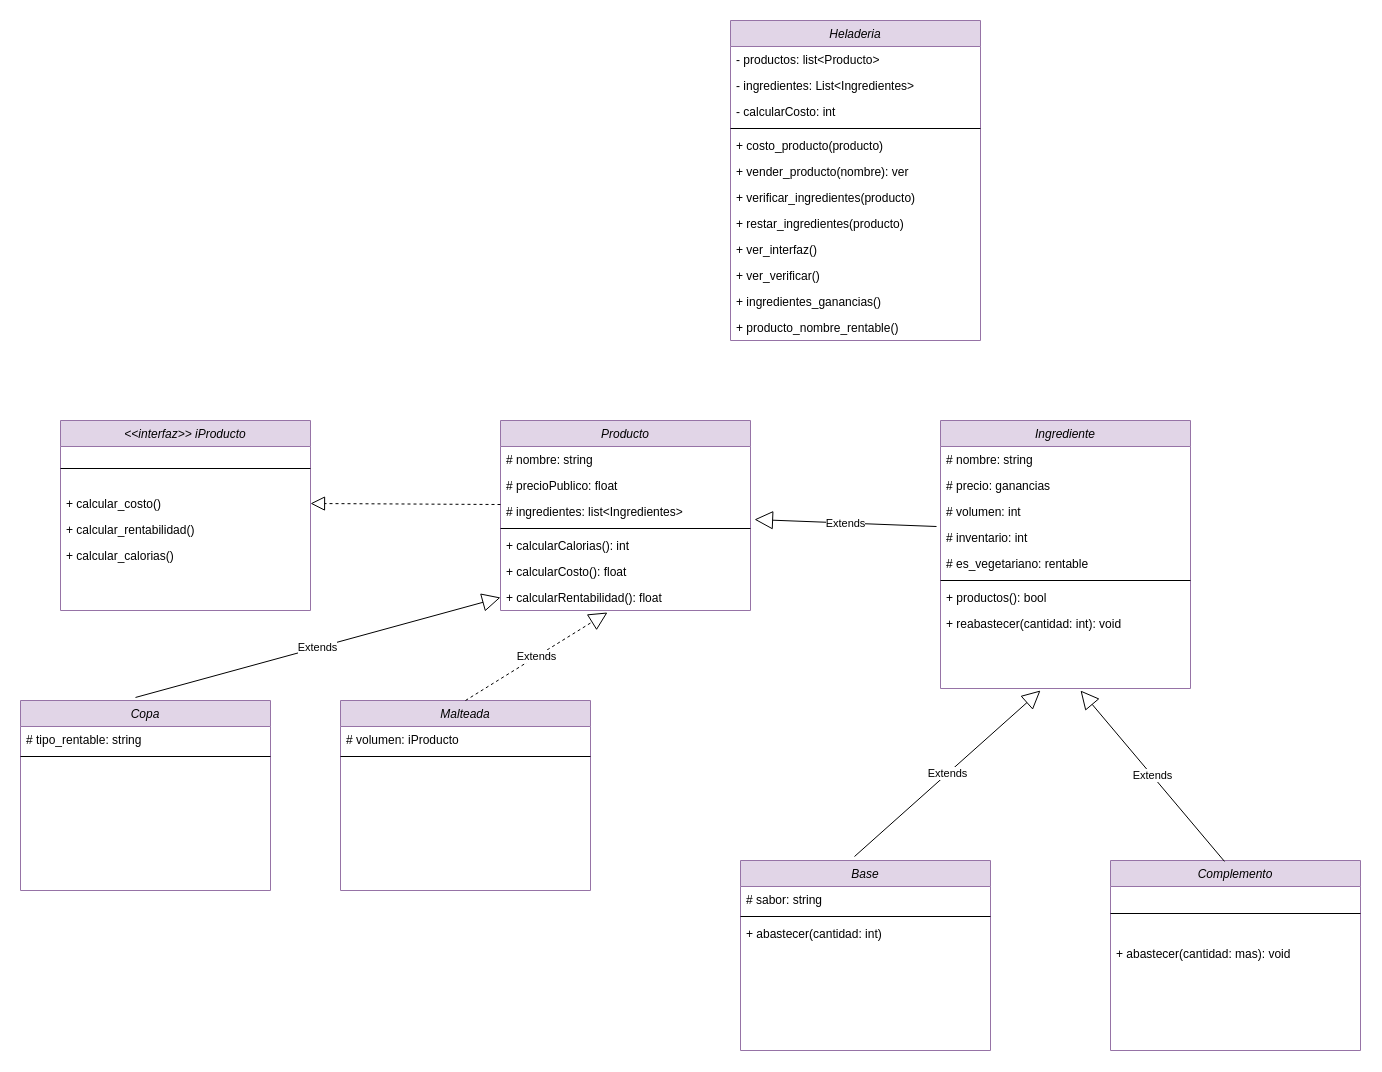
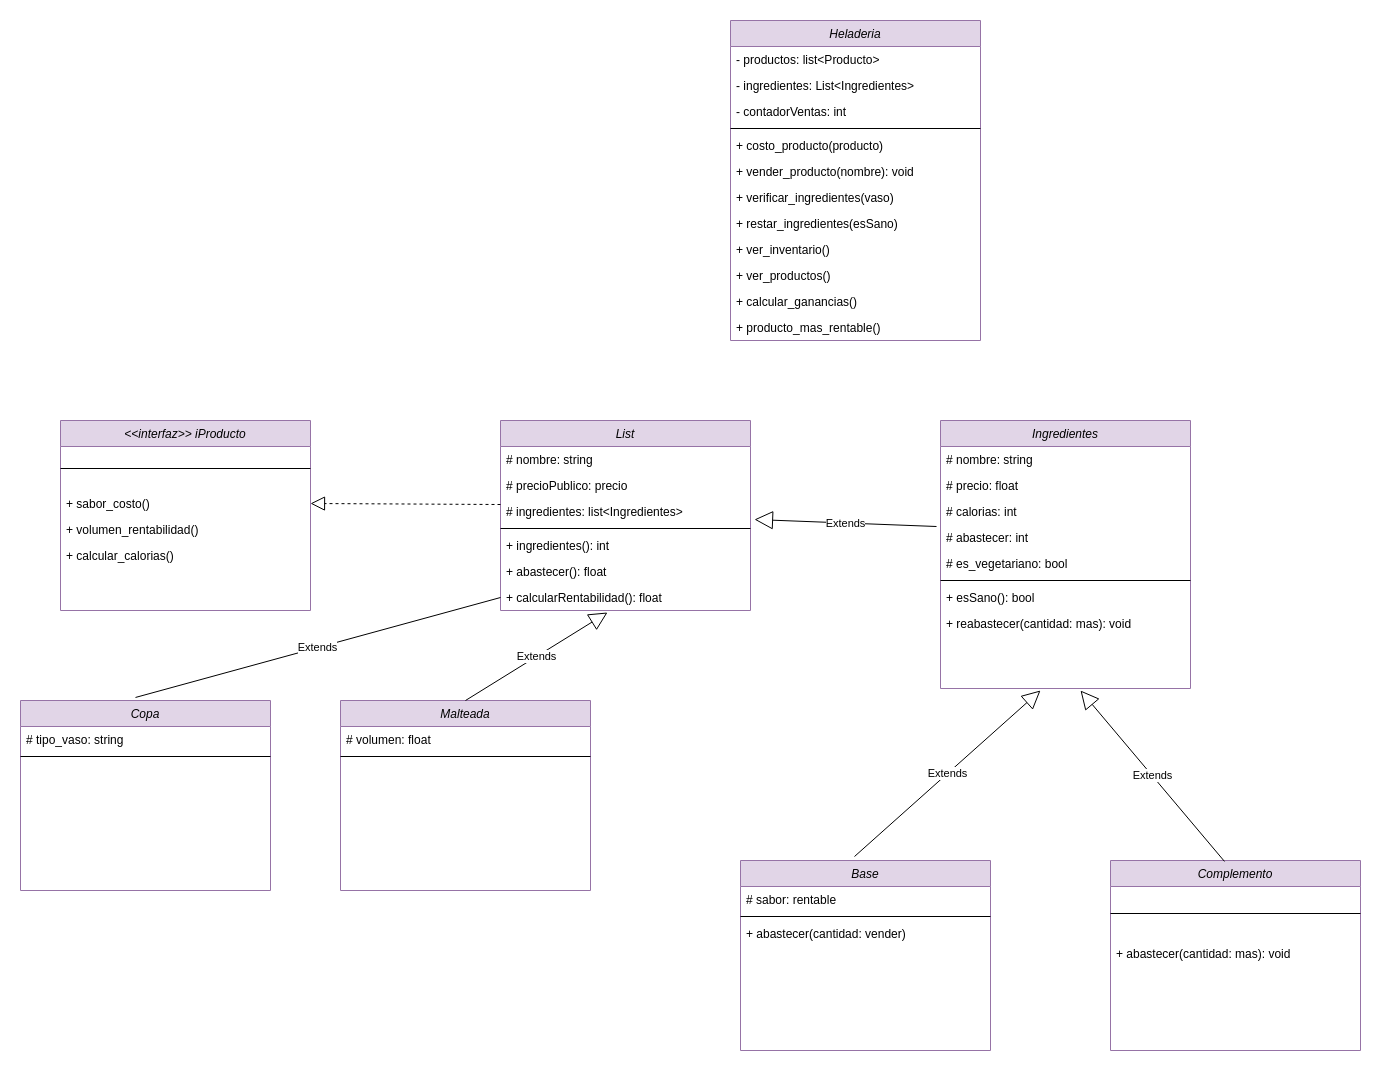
node "- calcularCosto: int": label "- calcularCosto: int" -> "- contadorVentas: int"
node "+ vender_producto(nombre): ver": label "+ vender_producto(nombre): ver" -> "+ vender_producto(nombre): void"
node "+ verificar_ingredientes(producto)": label "+ verificar_ingredientes(producto)" -> "+ verificar_ingredientes(vaso)"
node "+ restar_ingredientes(producto)": label "+ restar_ingredientes(producto)" -> "+ restar_ingredientes(esSano)"
node "+ ver_interfaz()": label "+ ver_interfaz()" -> "+ ver_inventario()"
node "+ ver_verificar()": label "+ ver_verificar()" -> "+ ver_productos()"
node "+ ingredientes_ganancias()": label "+ ingredientes_ganancias()" -> "+ calcular_ganancias()"
node "+ producto_nombre_rentable()": label "+ producto_nombre_rentable()" -> "+ producto_mas_rentable()"
node "Producto": label "Producto" -> "List"
node "Ingrediente": label "Ingrediente" -> "Ingredientes"
node "# precioPublico: float": label "# precioPublico: float" -> "# precioPublico: precio"
node "# precio: ganancias": label "# precio: ganancias" -> "# precio: float"
node "+ calcular_costo()": label "+ calcular_costo()" -> "+ sabor_costo()"
node "# volumen: int": label "# volumen: int" -> "# calorias: int"
node "+ calcular_rentabilidad()": label "+ calcular_rentabilidad()" -> "+ volumen_rentabilidad()"
node "# inventario: int": label "# inventario: int" -> "# abastecer: int"
node "+ calcularCalorias(): int": label "+ calcularCalorias(): int" -> "+ ingredientes(): int"
node "# es_vegetariano: rentable": label "# es_vegetariano: rentable" -> "# es_vegetariano: bool"
node "+ calcularCosto(): float": label "+ calcularCosto(): float" -> "+ abastecer(): float"
node "+ productos(): bool": label "+ productos(): bool" -> "+ esSano(): bool"
edge "Copa" -> "+ calcularRentabilidad(): float": arrowhead block -> none
node "+ reabastecer(cantidad: int): void": label "+ reabastecer(cantidad: int): void" -> "+ reabastecer(cantidad: mas): void"
edge "Malteada" -> "+ calcularRentabilidad(): float": style dashed -> solid
node "# tipo_rentable: string": label "# tipo_rentable: string" -> "# tipo_vaso: string"
node "# volumen: iProducto": label "# volumen: iProducto" -> "# volumen: float"
node "# sabor: string": label "# sabor: string" -> "# sabor: rentable"
node "+ abastecer(cantidad: int)": label "+ abastecer(cantidad: int)" -> "+ abastecer(cantidad: vender)"
